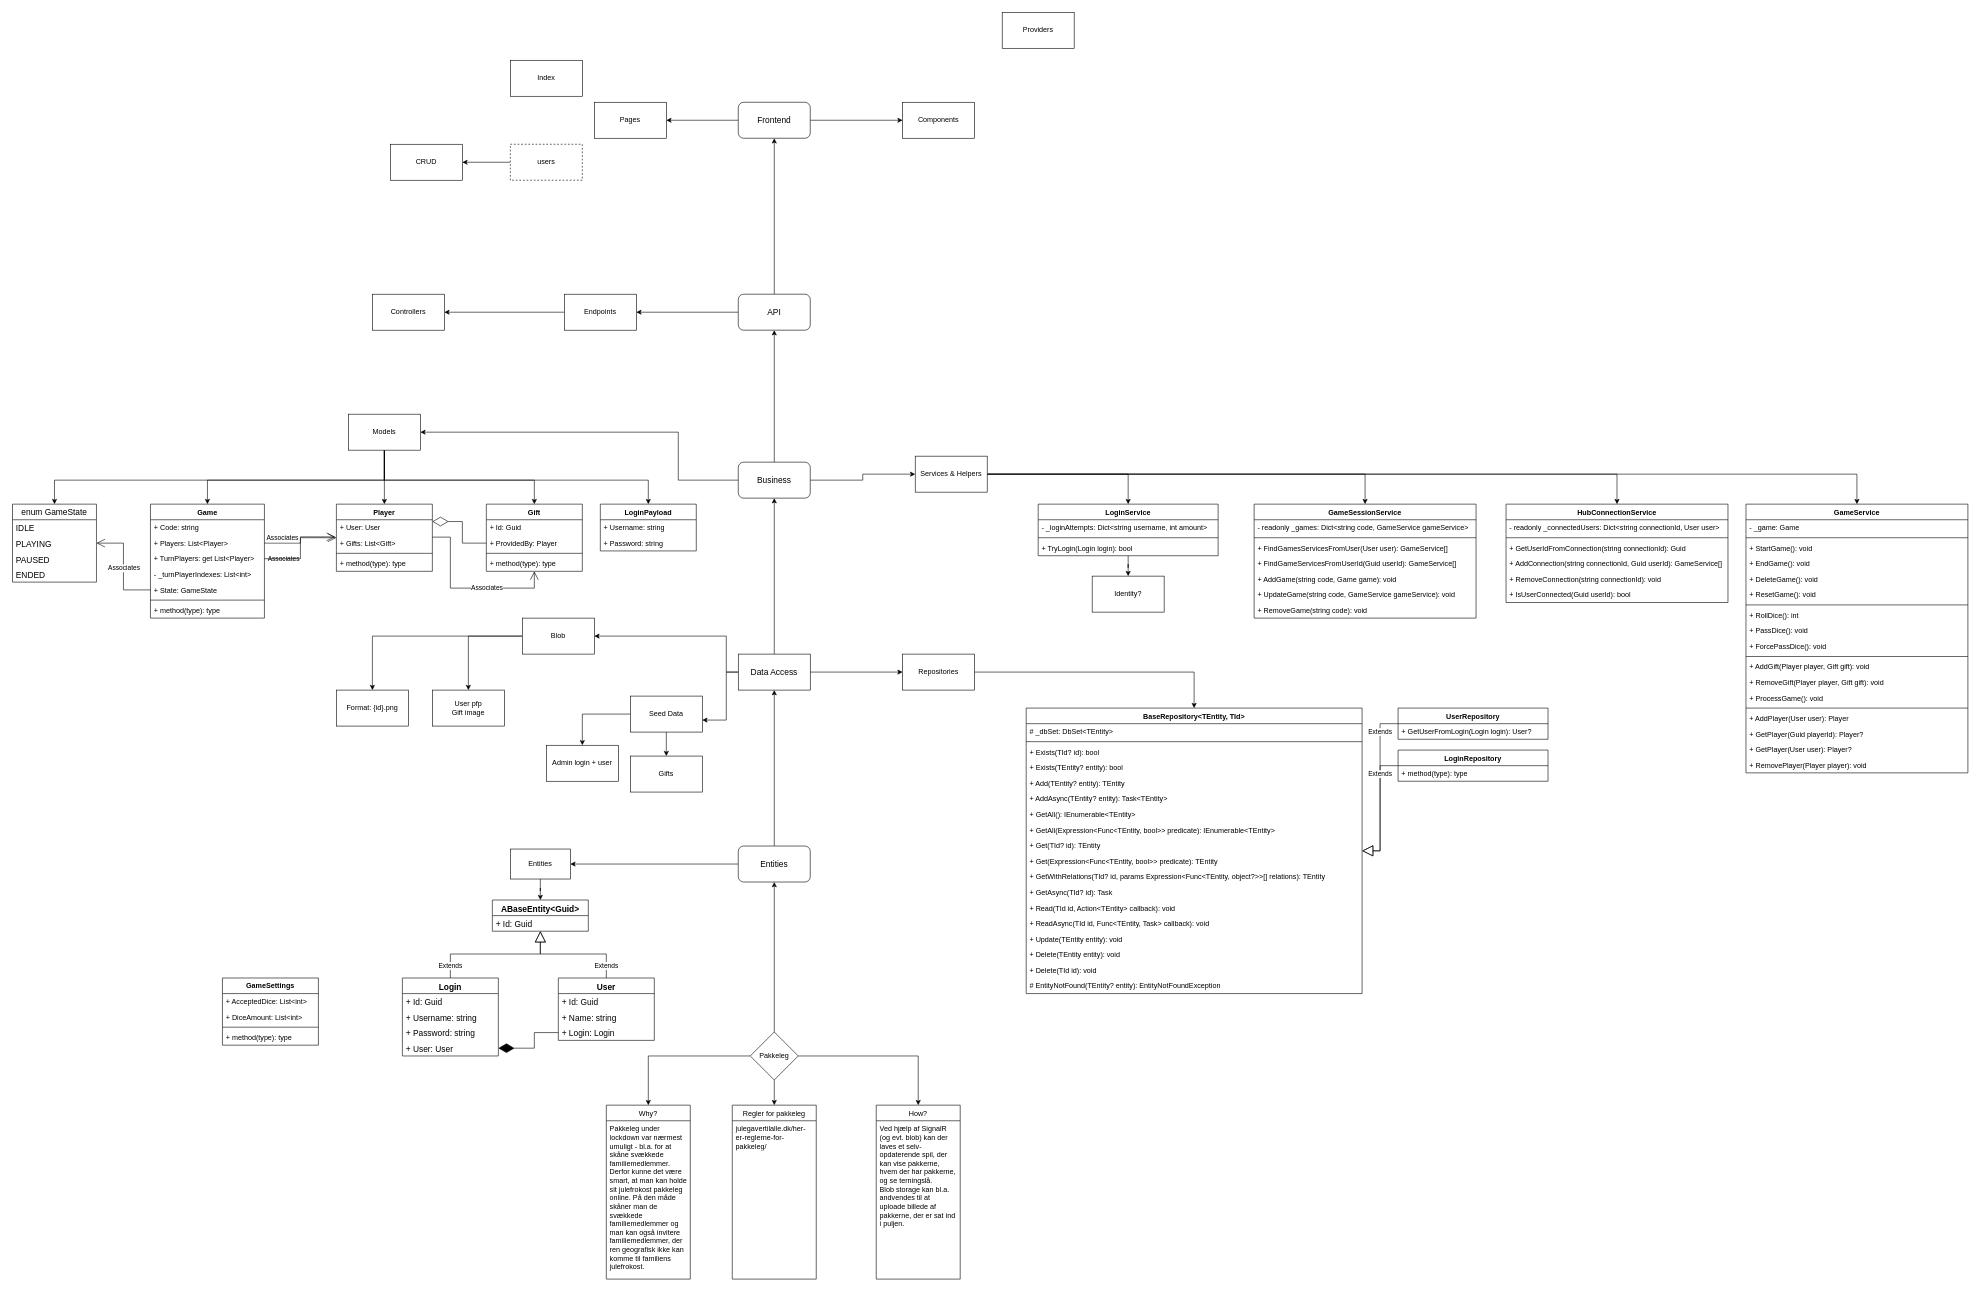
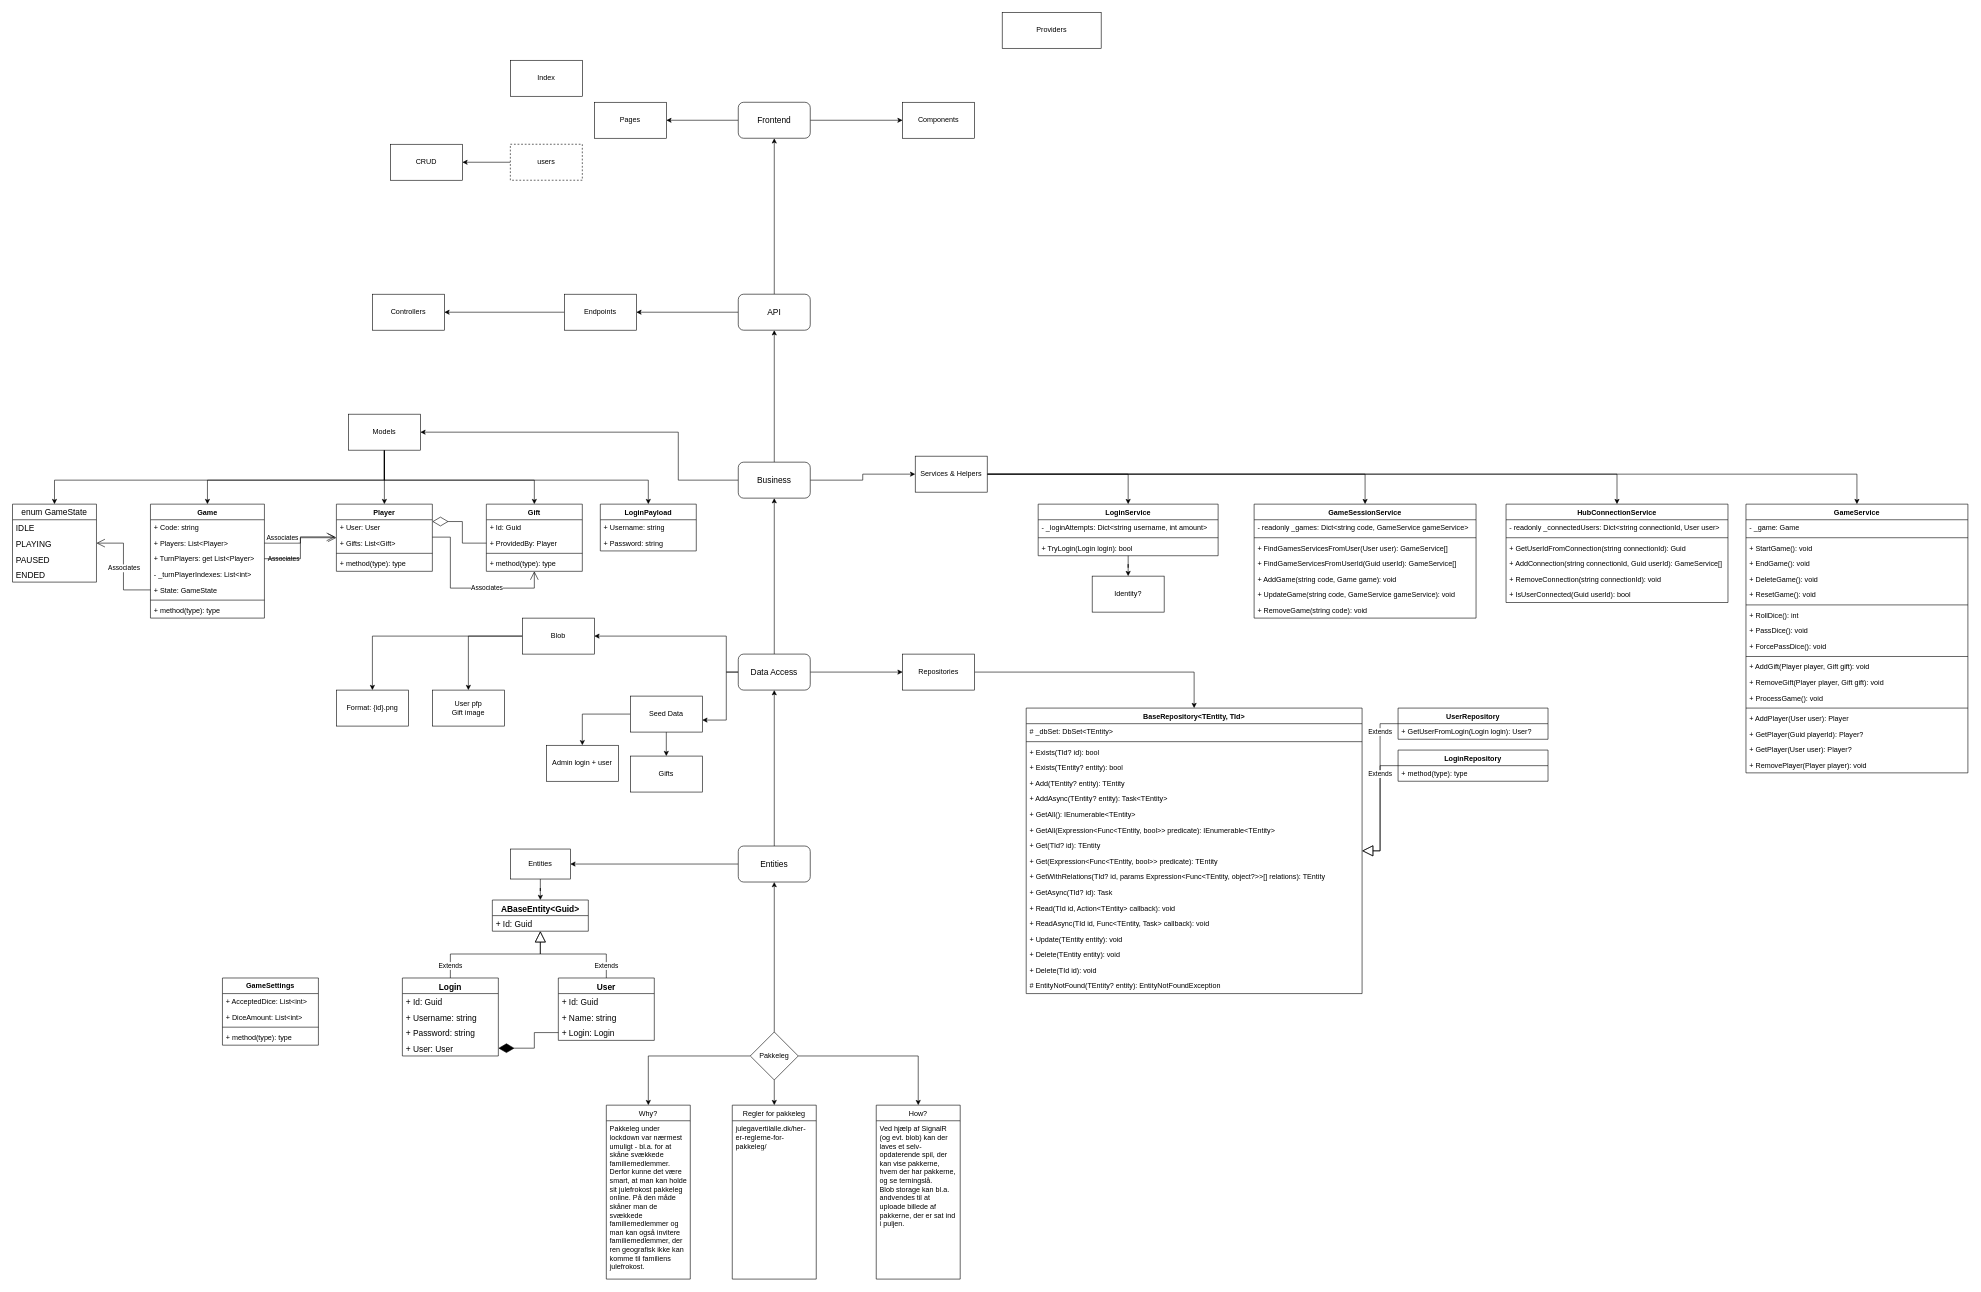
node "Providers": size 72x36 -> 99x36
node "Data Access": shape rectangle -> rounded rectangle
